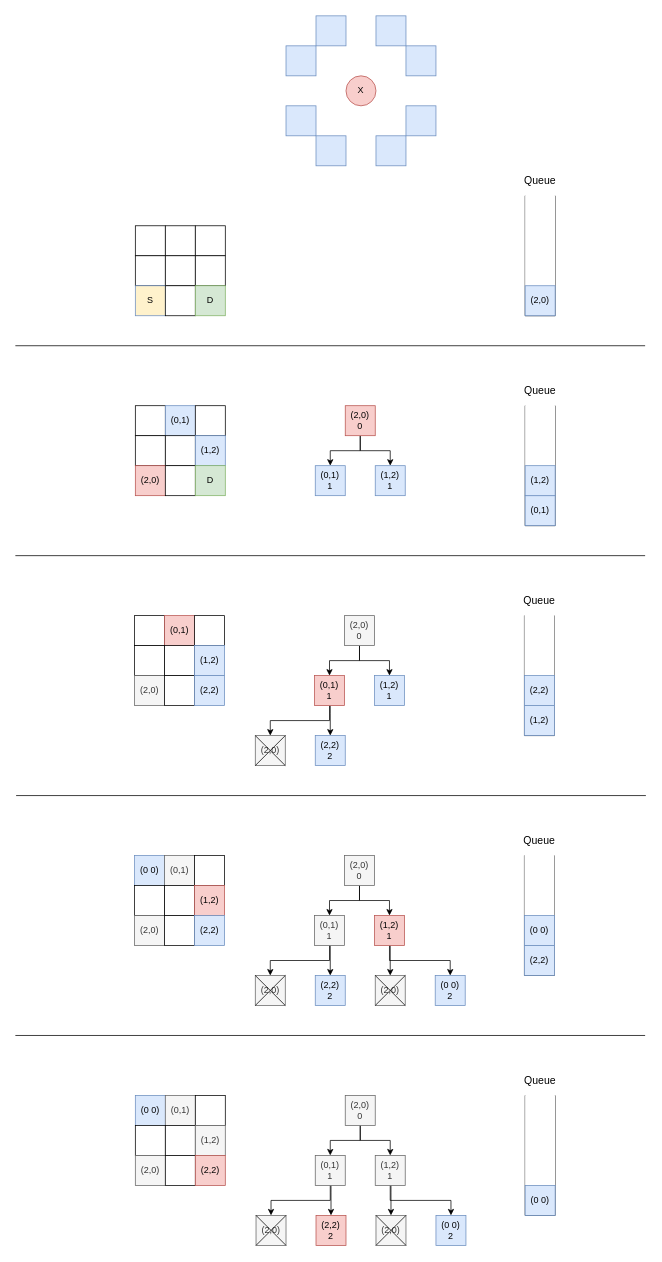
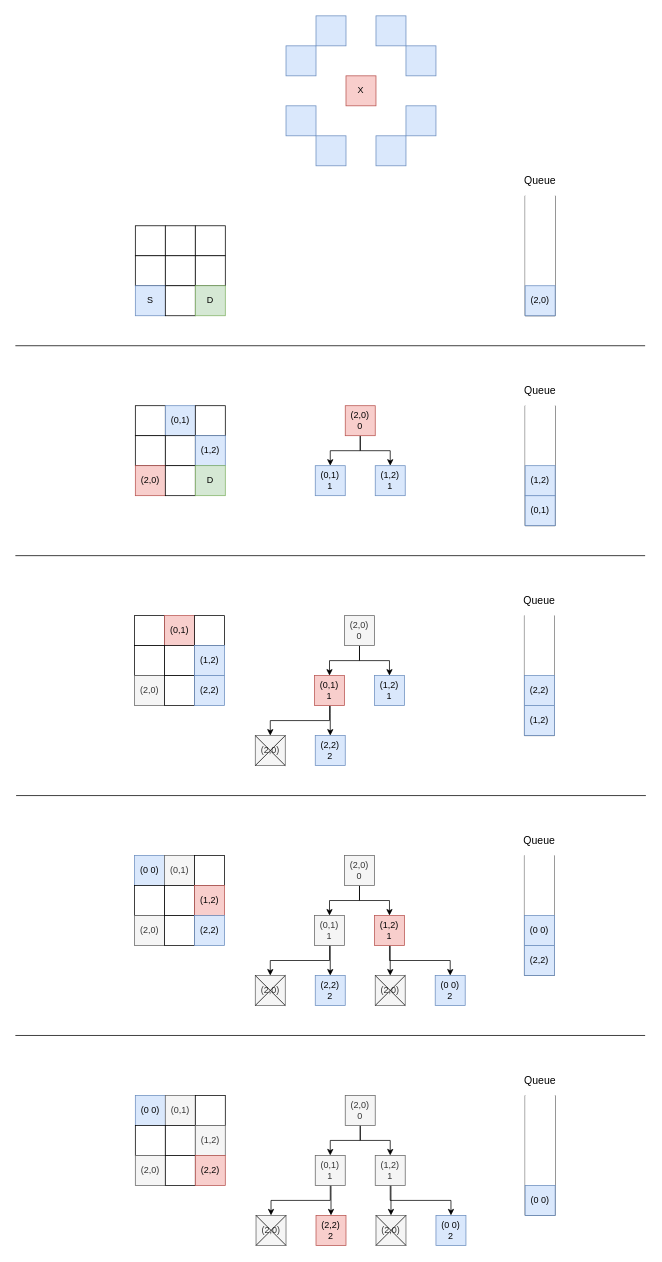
node "X": shape ellipse -> rectangle
node "S": fillcolor #fff2cc -> #dae8fc
